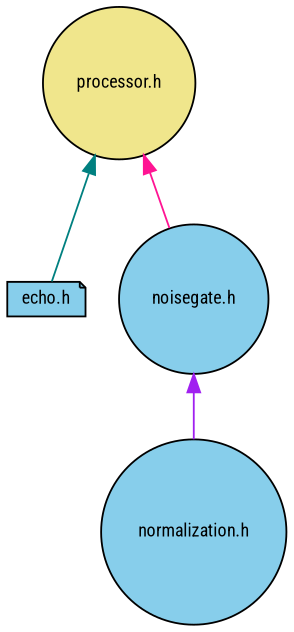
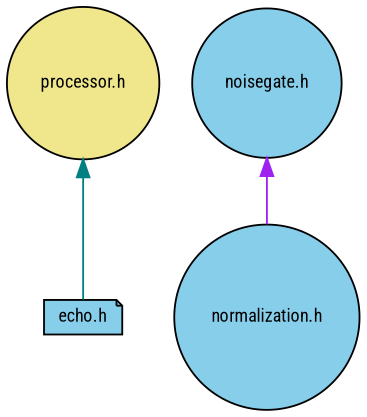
edge "noisegate.h" -> "processor.h": removed
